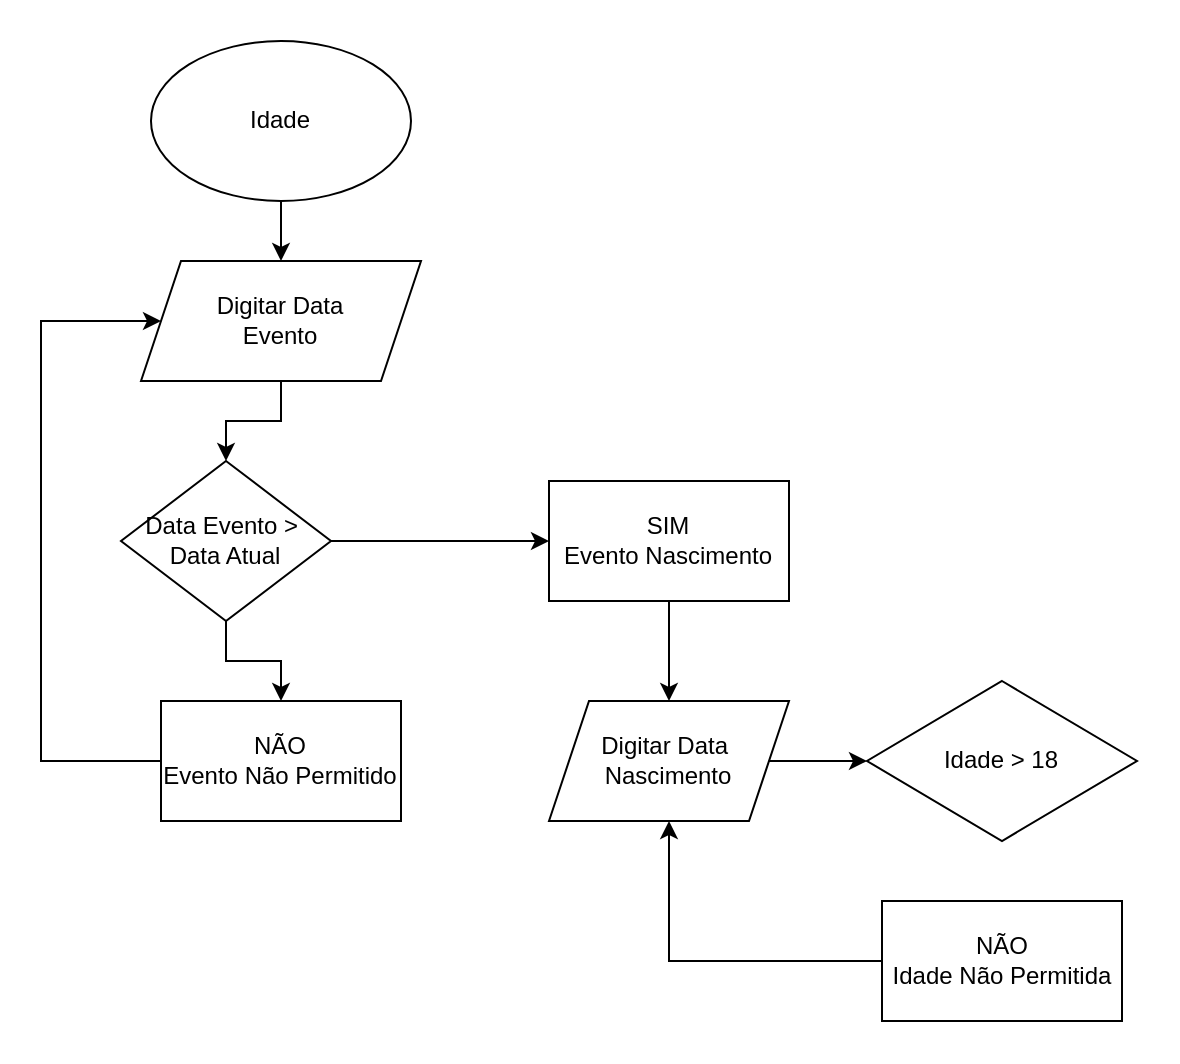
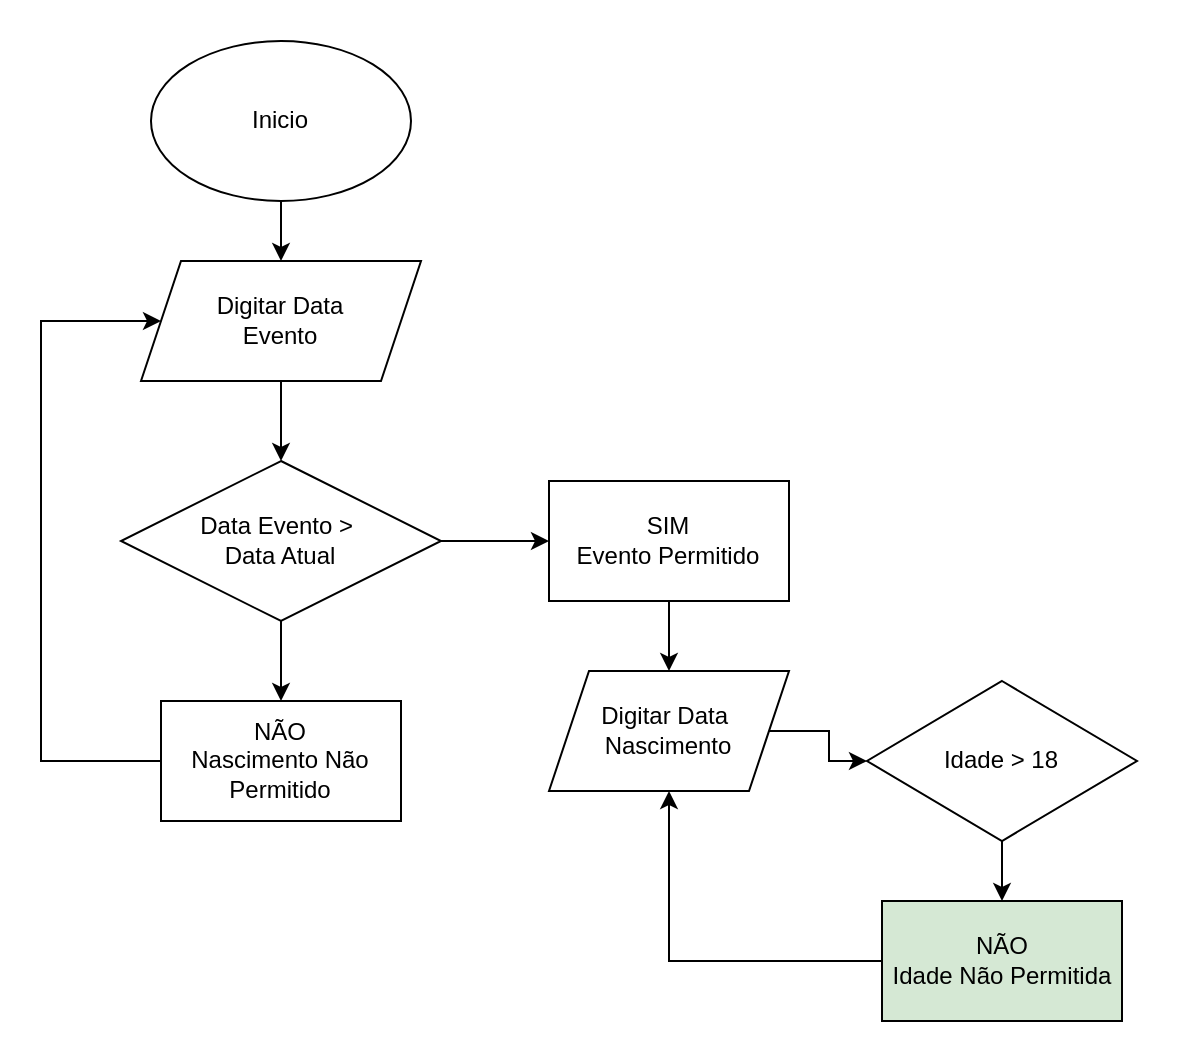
node "Idade": label "Idade" -> "Inicio"
node "Data Evento > Data Atual": size 210x160 -> 320x160
node "SIM Evento Nascimento": label "SIM Evento Nascimento" -> "SIM Evento Permitido"
node "NÃO Evento Não Permitido": label "NÃO Evento Não Permitido" -> "NÃO Nascimento Não Permitido"
node "Digitar Data Nascimento": moved (669, 761) -> (669, 731)
edge "Idade > 18" -> "NÃO Idade Não Permitida": added
node "NÃO Idade Não Permitida": fillcolor #ffffff -> #d5e8d4
